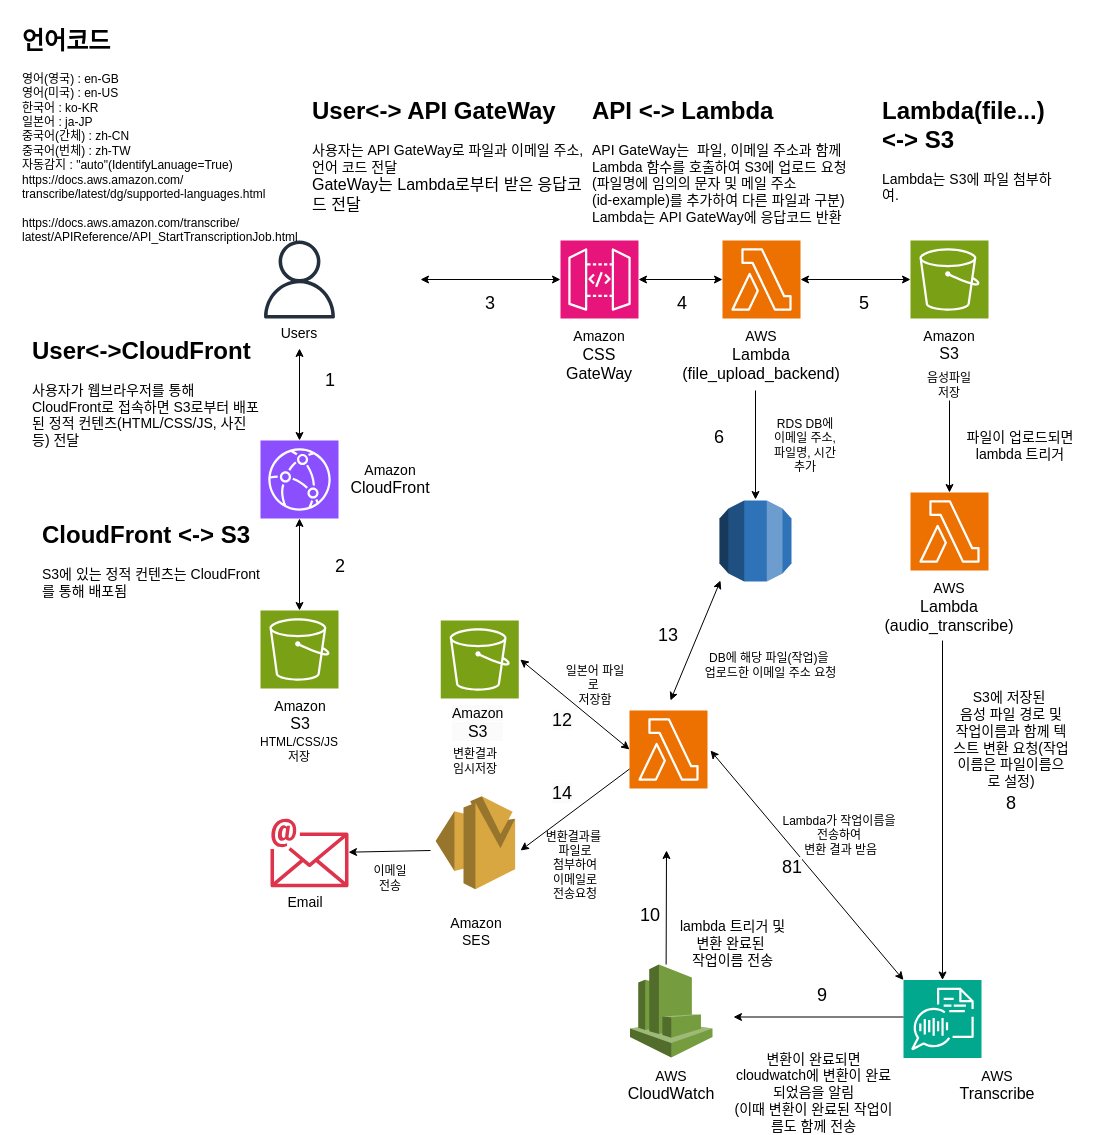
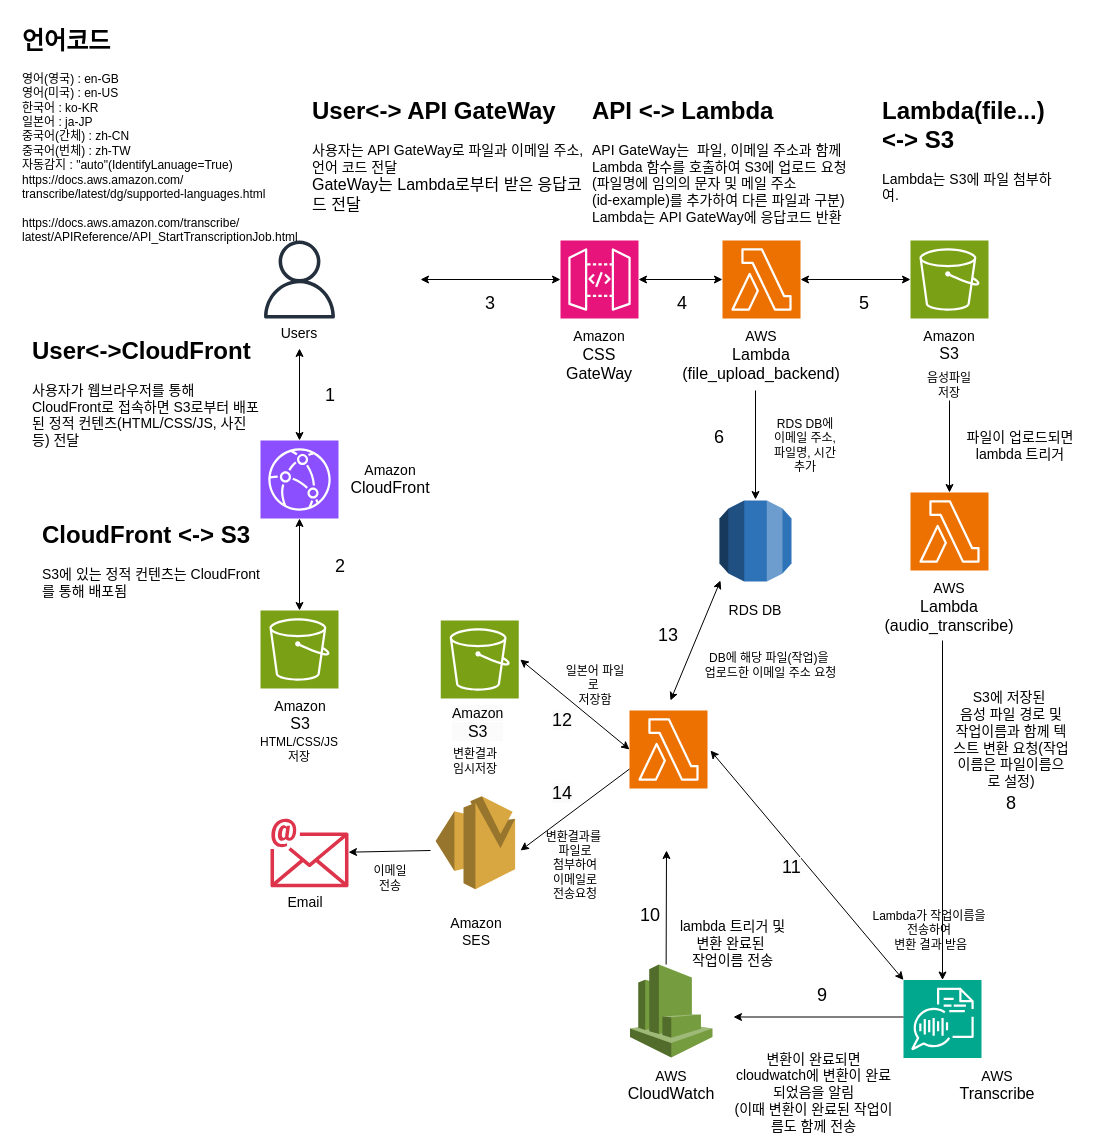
node "1": moved (331, 381) -> (331, 396)
node "RDS DB": added
node "Lambda가 작업이름을 전송하여 변환 결과 받음": moved (840, 836) -> (930, 931)
node "81": label "81" -> "11"
